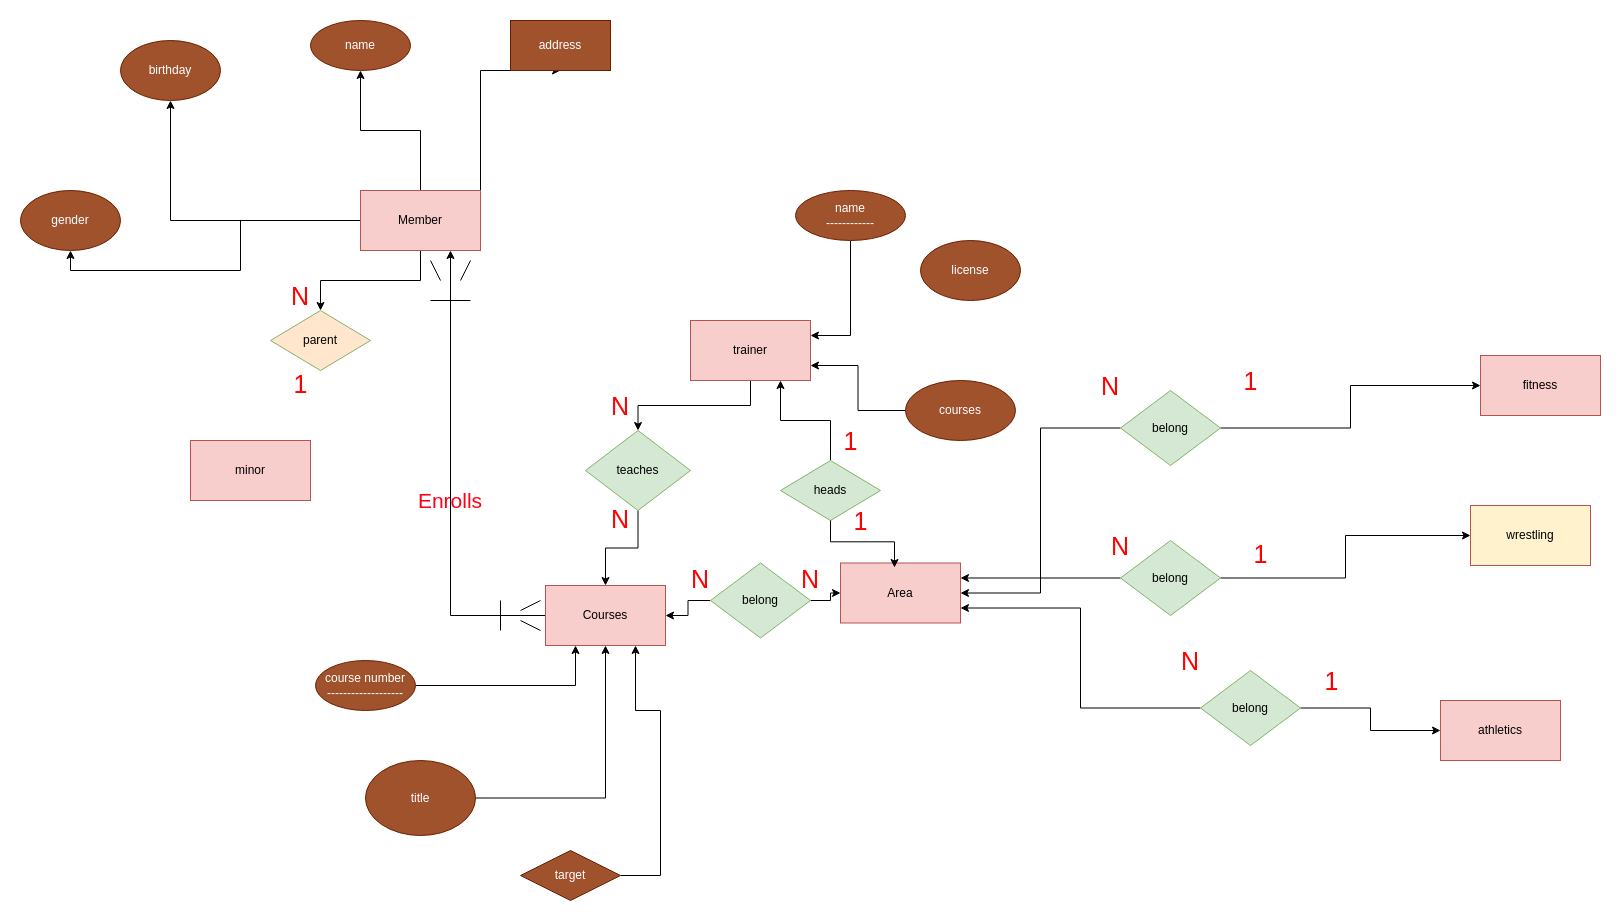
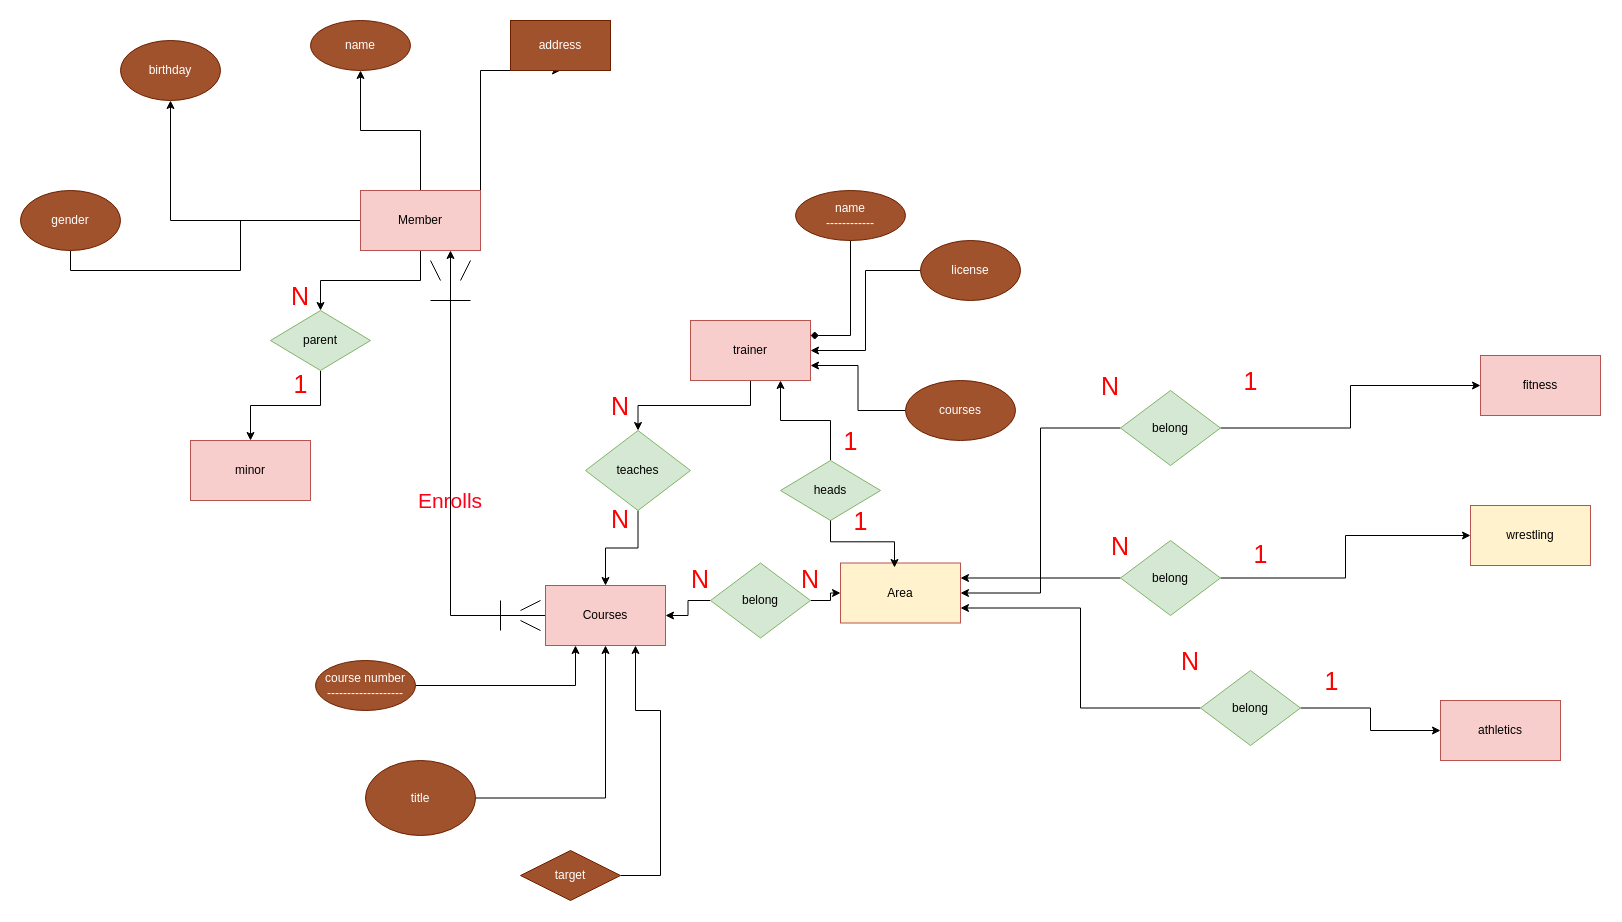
edge "Member" -> "gender": arrowhead classic -> none
edge "license" -> "trainer": added
edge "name ------------" -> "trainer": arrowhead classic -> diamond
node "parent": fillcolor #ffe6cc -> #d5e8d4
edge "parent" -> "minor": added
node "Area": fillcolor #f8cecc -> #fff2cc
